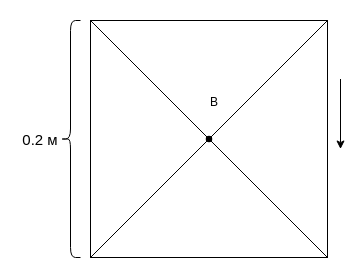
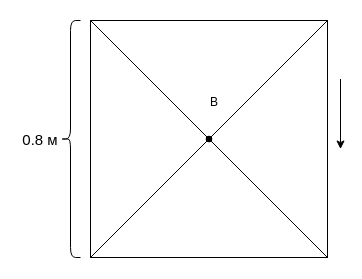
node "0.2 м": label "0.2 м" -> "0.8 м"
